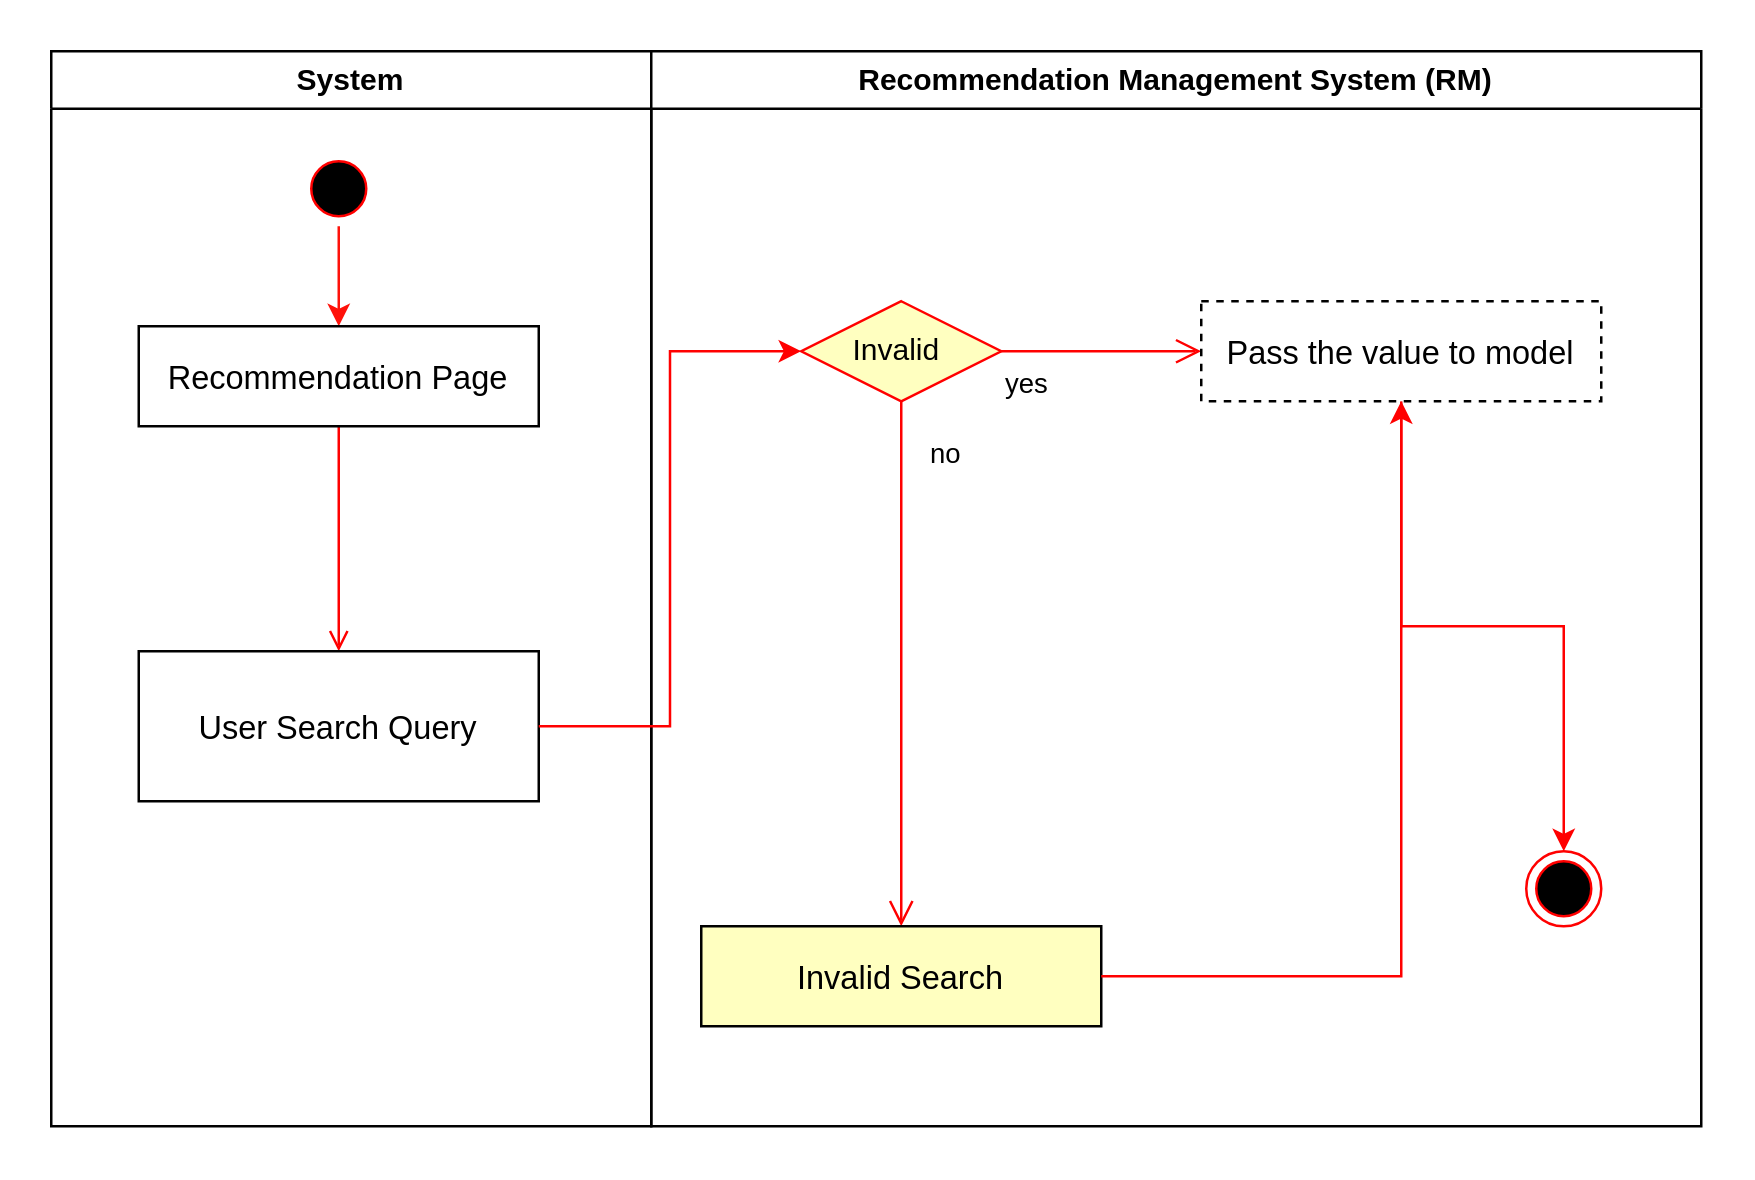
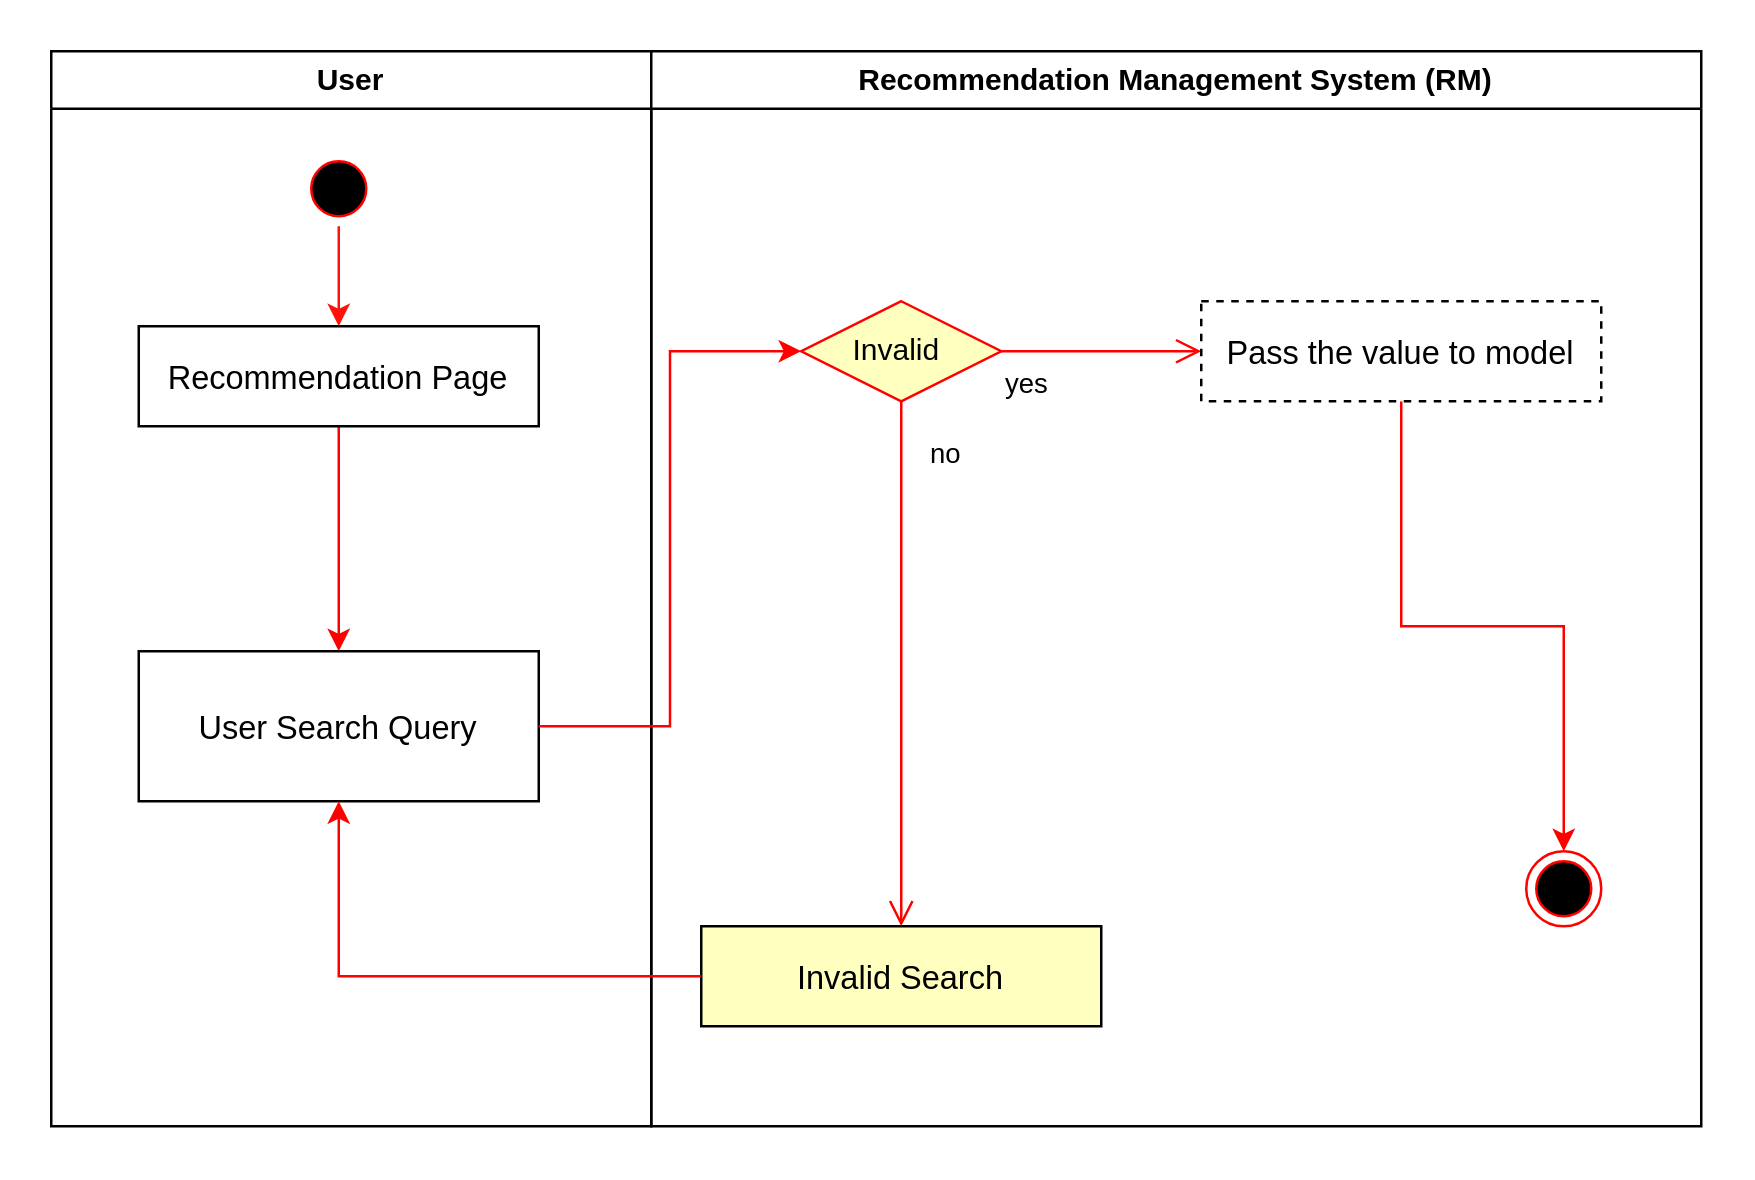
node "System": label "System" -> "User"
edge "Recommendation Page" -> "User Search Query": arrowhead open -> classic
edge "Invalid Search" -> "Pass the value to model": now "Invalid Search" -> "User Search Query"
